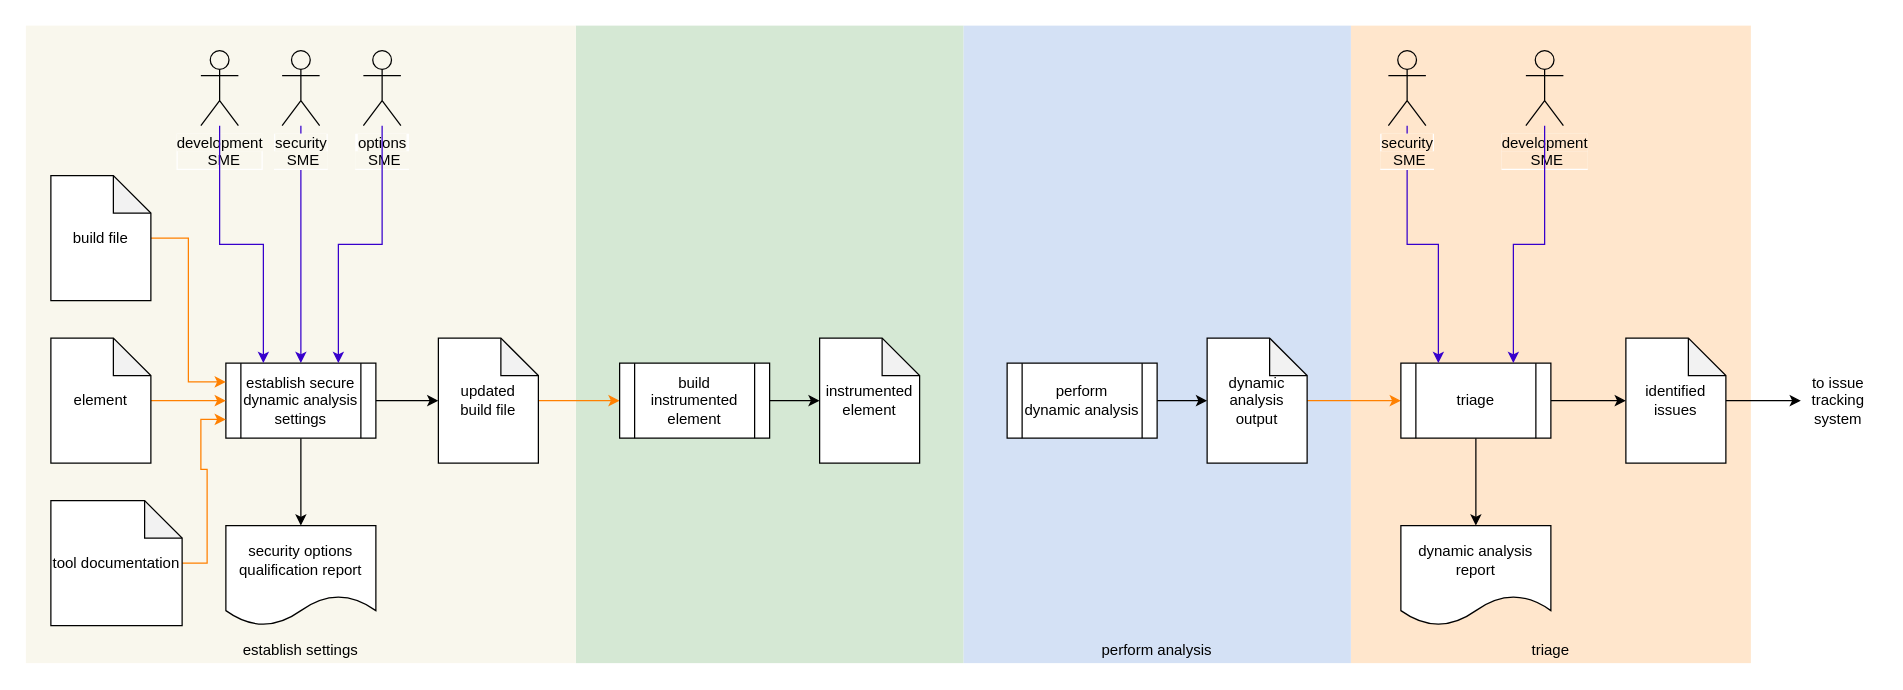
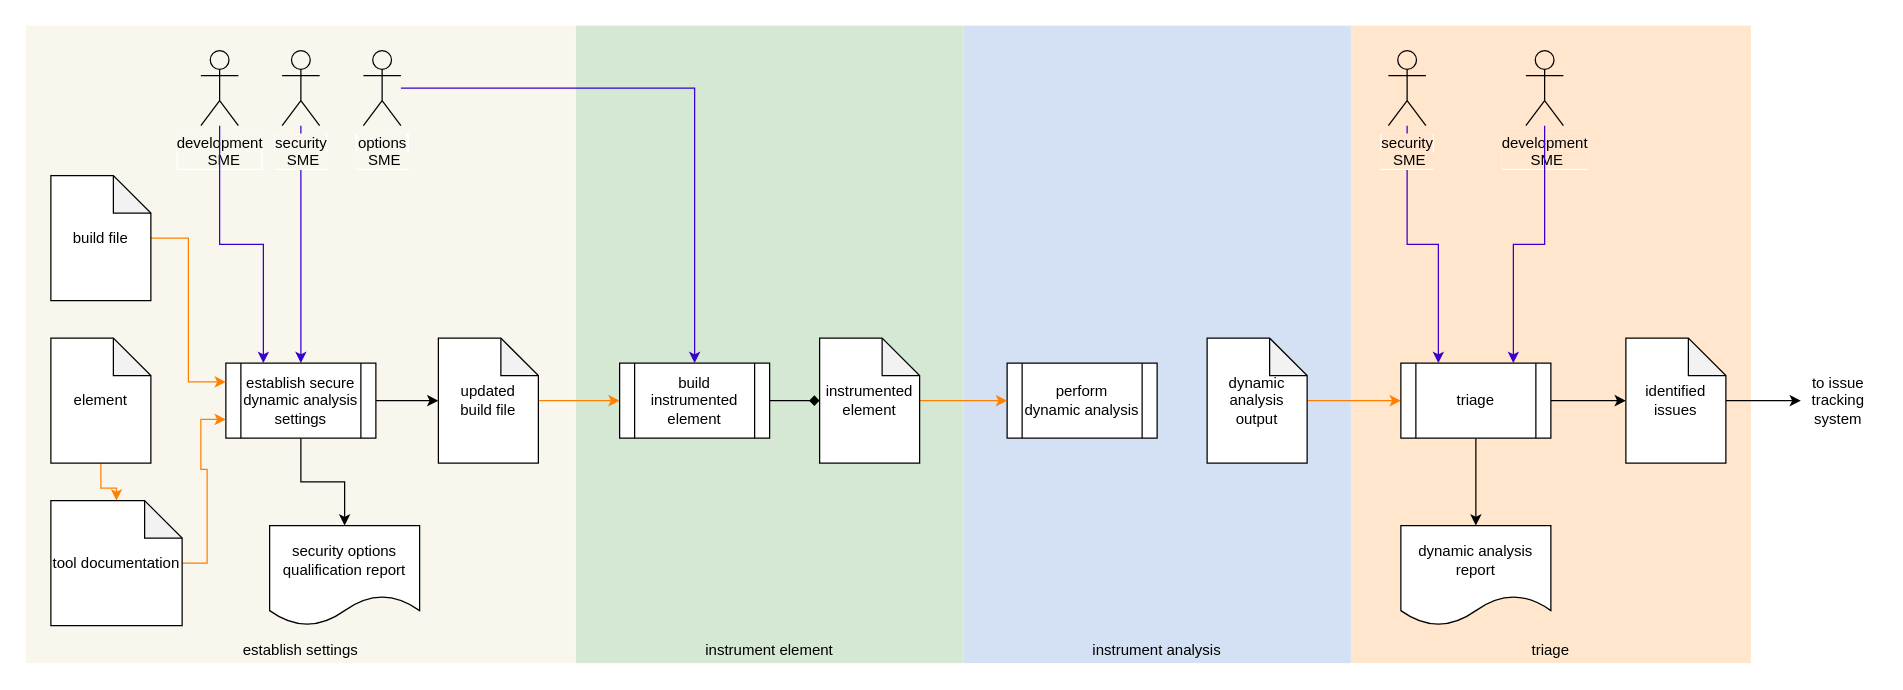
edge "options SME" -> "establish secure dynamic analysis settings": now "options SME" -> "build instrumented element"
edge "element" -> "establish secure dynamic analysis settings": now "element" -> "tool documentation"
edge "build instrumented element" -> "instrumented element": arrowhead classic -> diamond
edge "instrumented element" -> "perform dynamic analysis": added
edge "perform dynamic analysis" -> "dynamic analysis output": removed
node "security options qualification report": moved (301, 576) -> (344, 576)
node "instrument element": added
node "perform analysis": label "perform analysis" -> "instrument analysis"
